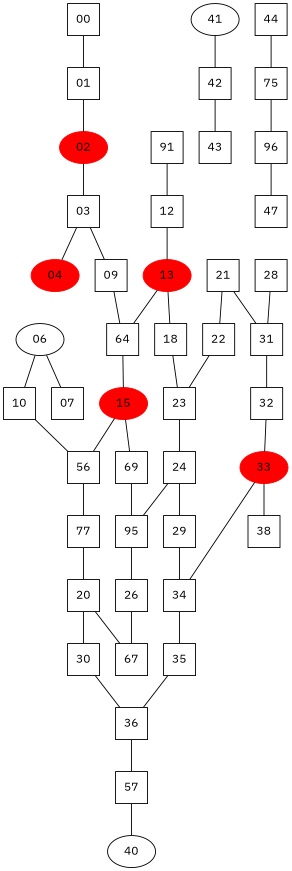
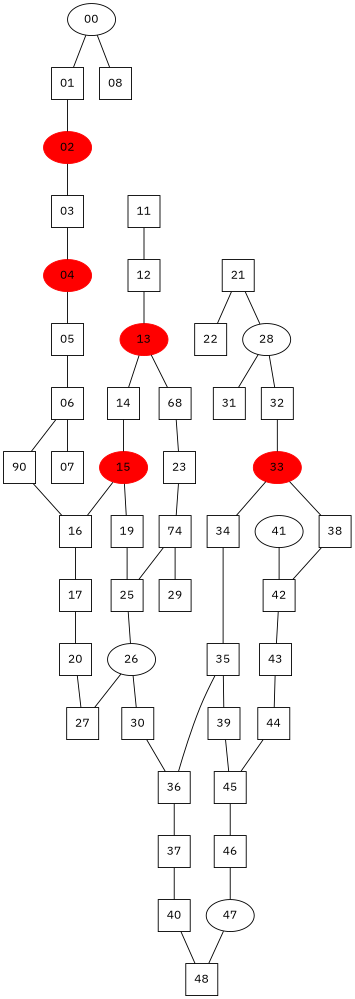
node "00": shape square -> ellipse
node "08": added
node "75": label "75" -> "45"
node "91": label "91" -> "11"
node "96": label "96" -> "46"
node "47": shape square -> ellipse
node "09": removed
node "28": shape square -> ellipse
edge "21" -- "31": now "21" -- "28"
node "06": shape ellipse -> square
node "05": added
node "64": label "64" -> "14"
node "18": label "18" -> "68"
edge "22" -- "23": removed
edge "31" -- "32": now "28" -- "32"
node "10": label "10" -> "90"
node "56": label "56" -> "16"
node "69": label "69" -> "19"
node "24": label "24" -> "74"
node "77": label "77" -> "17"
node "95": label "95" -> "25"
edge "29" -- "34": removed
edge "38" -- "42": added
node "26": shape square -> ellipse
edge "20" -- "30": now "26" -- "30"
node "67": label "67" -> "27"
edge "43" -- "44": added
node "39": added
node "57": label "57" -> "37"
node "40": shape ellipse -> square
node "48": added
